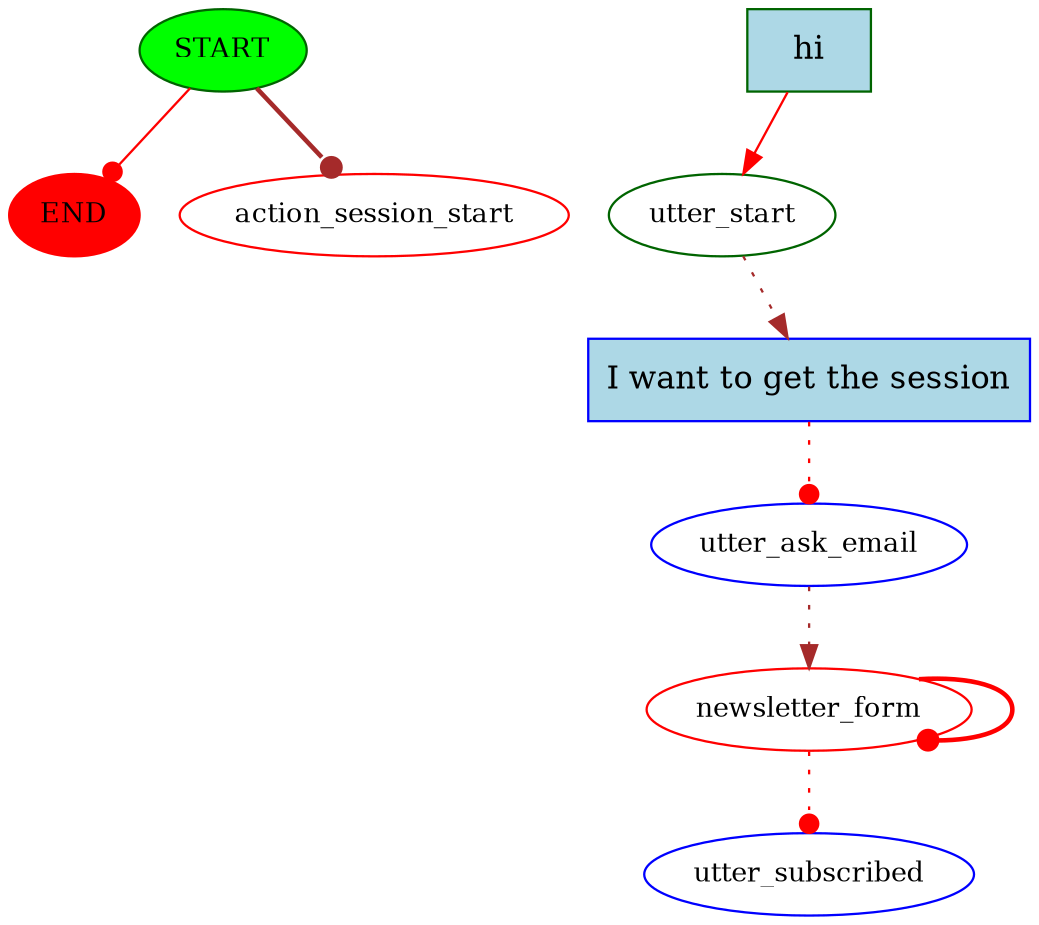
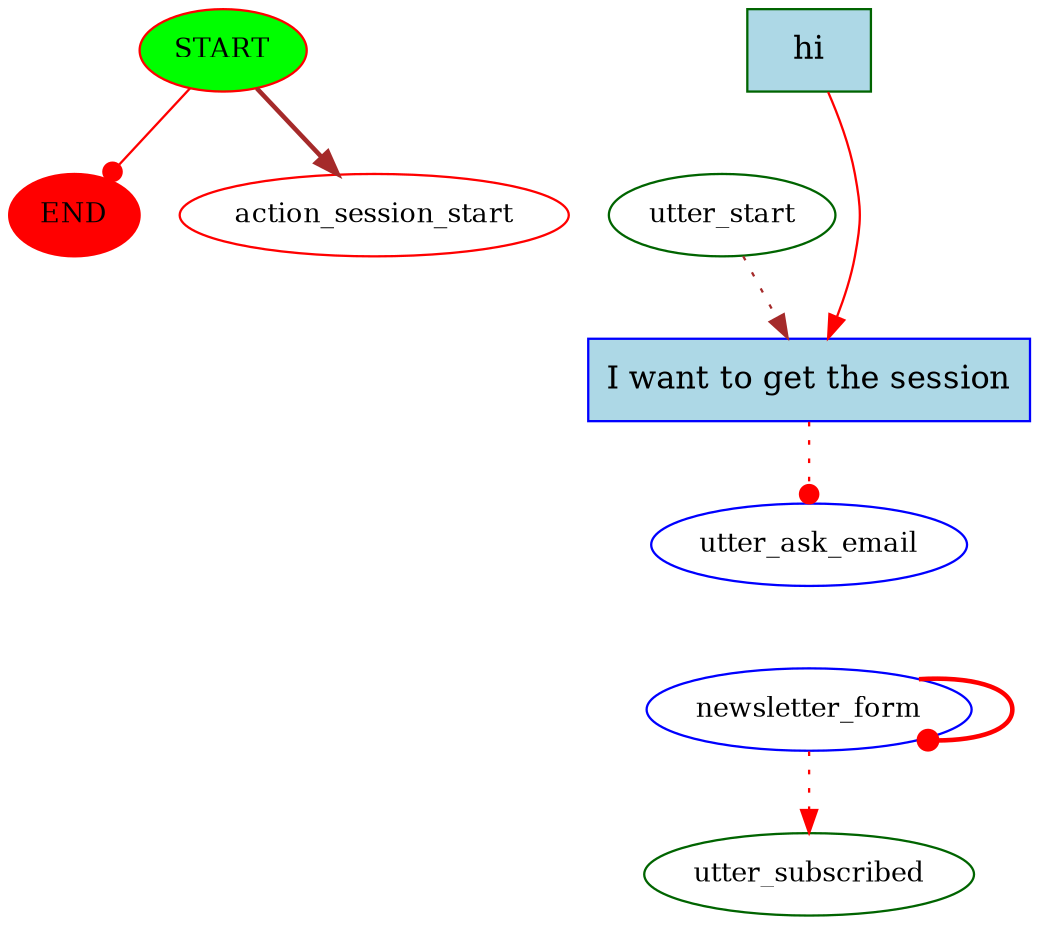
node "START": color darkgreen -> red
edge "START" -> "action_session_start": arrowhead dot -> normal
edge "hi" -> "utter_start": now "hi" -> "I want to get the session"
edge "utter_ask_email" -> "newsletter_form": removed
node "newsletter_form": color red -> blue
edge "newsletter_form" -> "utter_subscribed": arrowhead dot -> normal
node "utter_subscribed": color blue -> darkgreen
